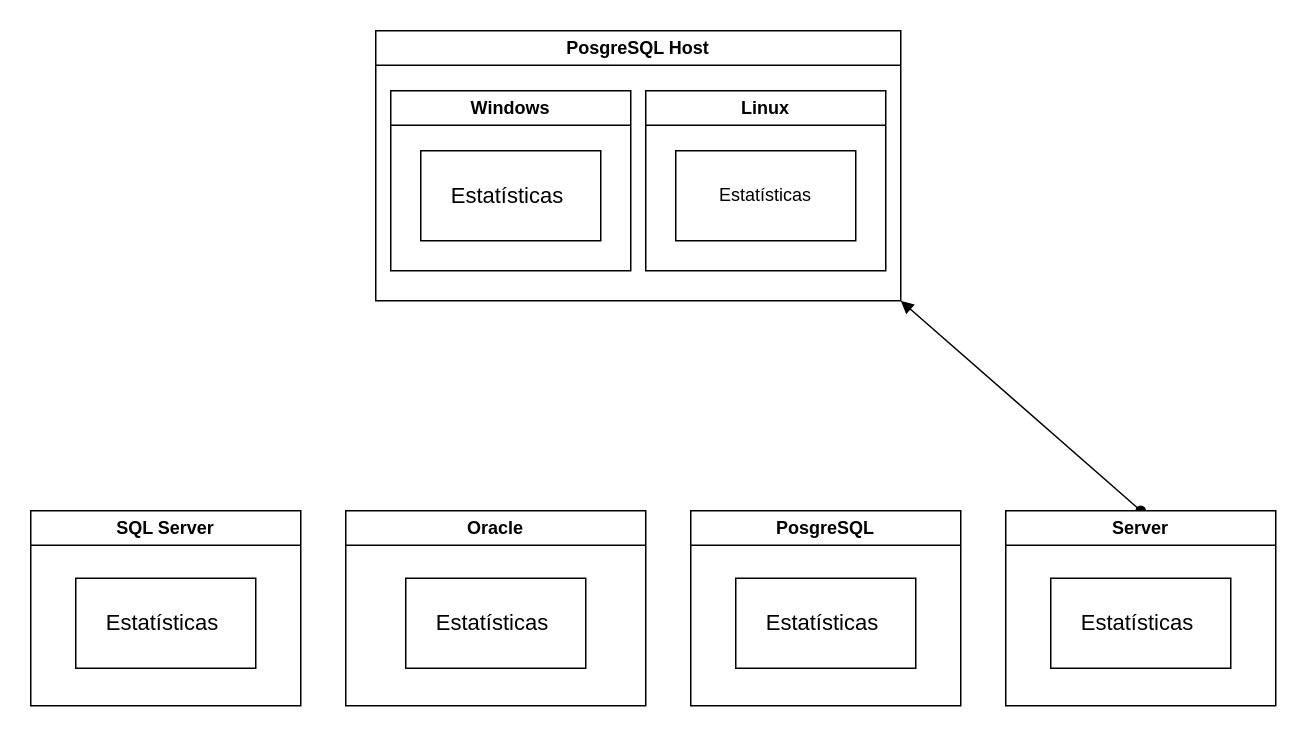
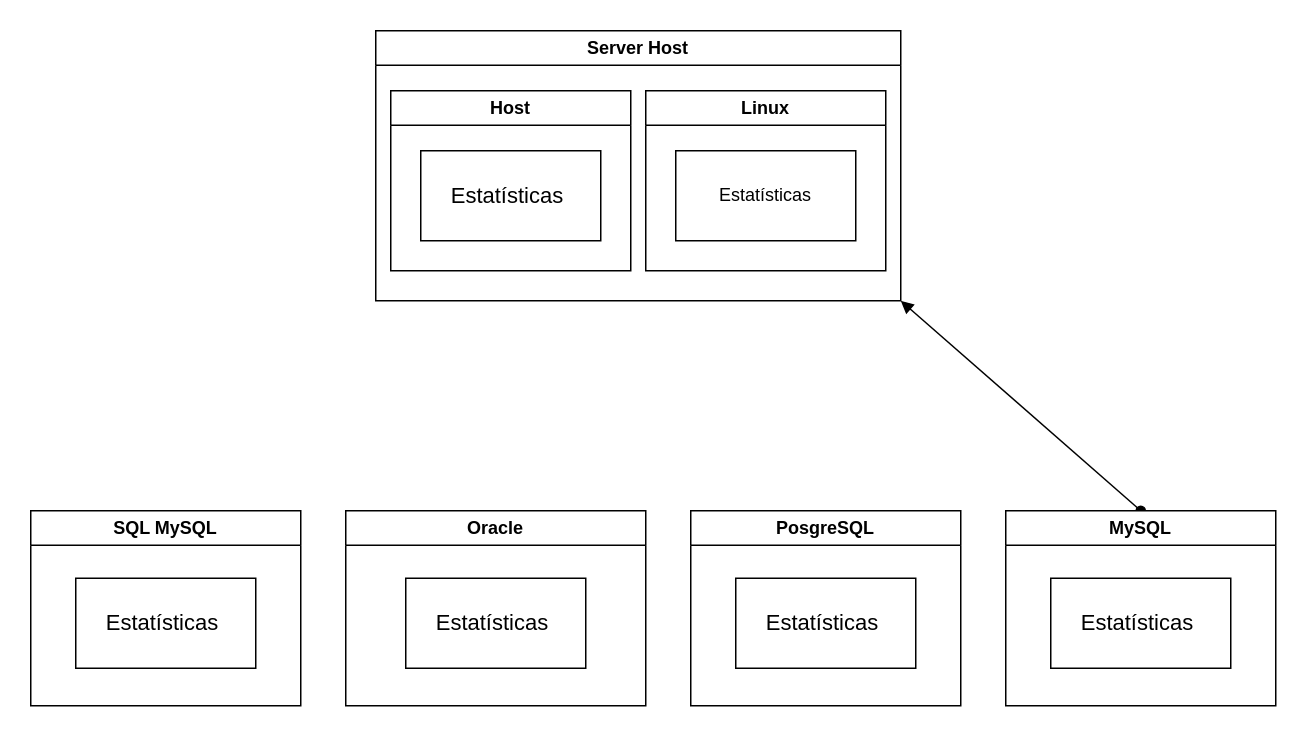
node "PosgreSQL Host": label "PosgreSQL Host" -> "Server Host"
node "Windows": label "Windows" -> "Host"
node "SQL Server": label "SQL Server" -> "SQL MySQL"
node "Server": label "Server" -> "MySQL"
